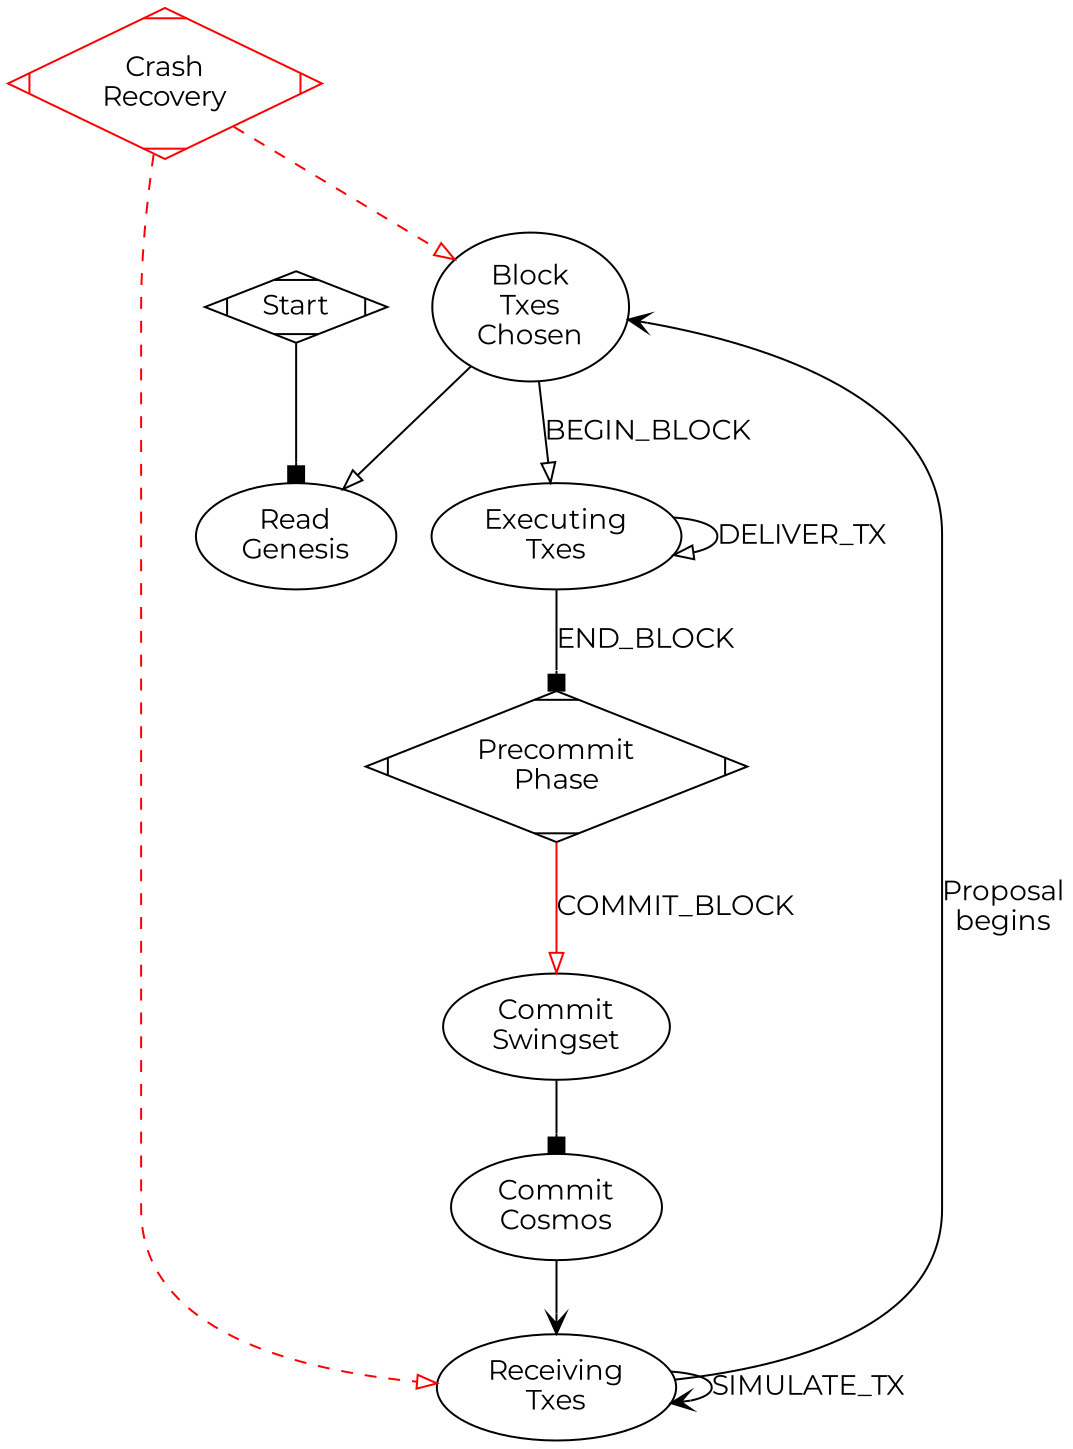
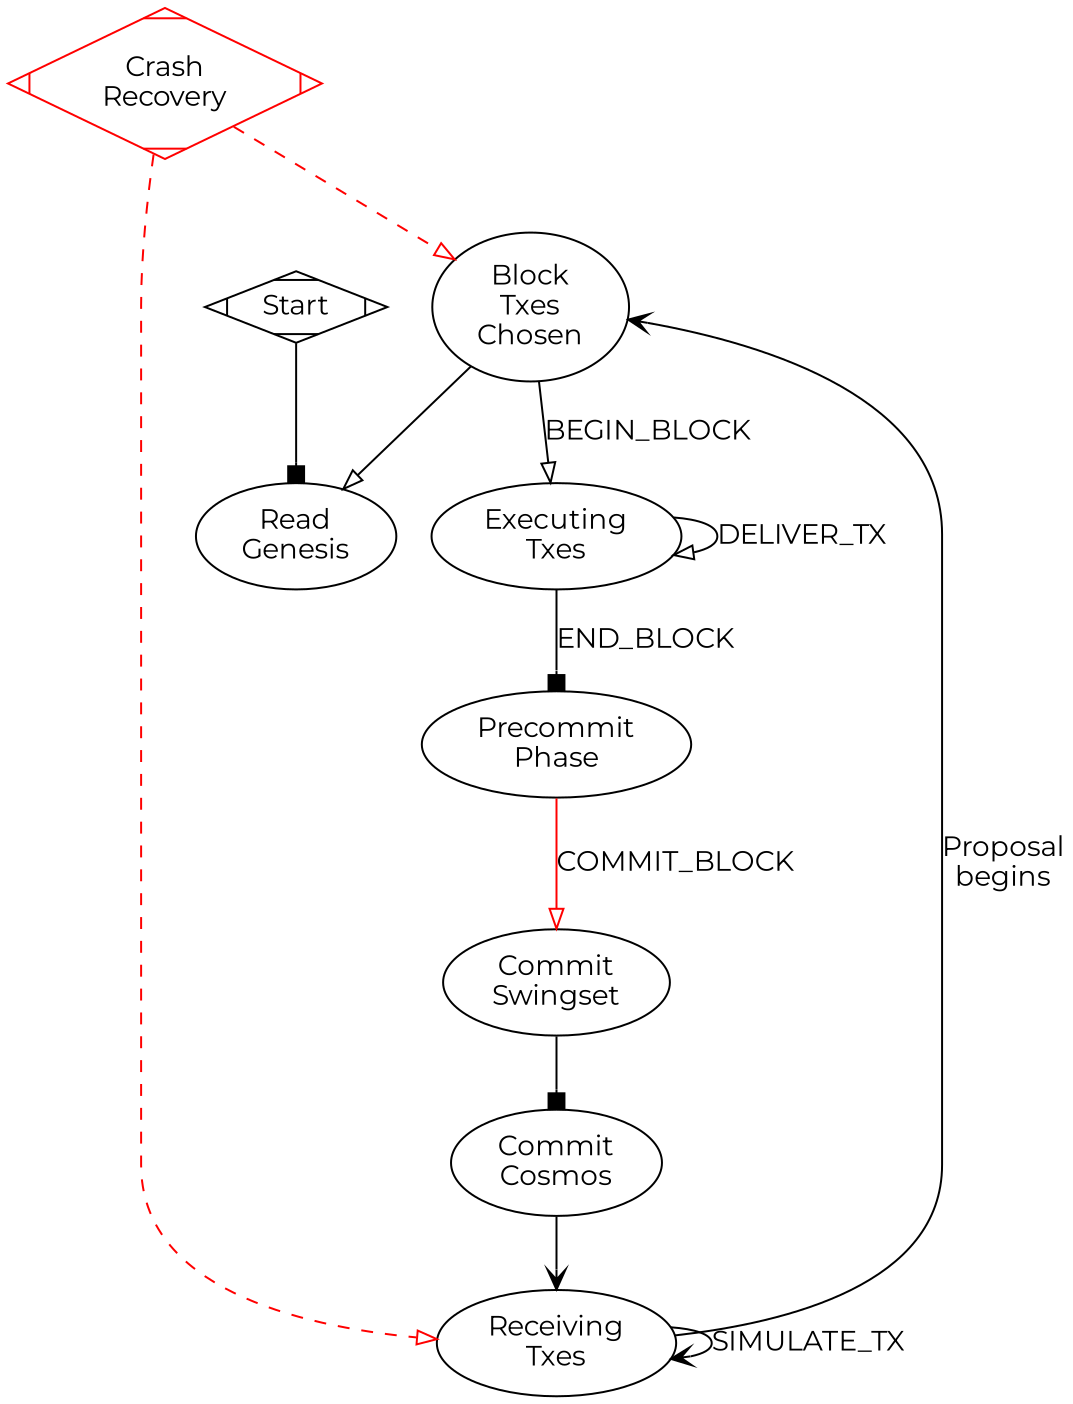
node "Precommit Phase": shape Mdiamond -> ellipse
